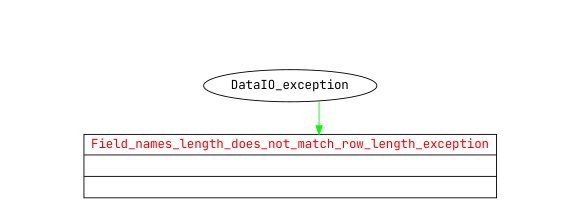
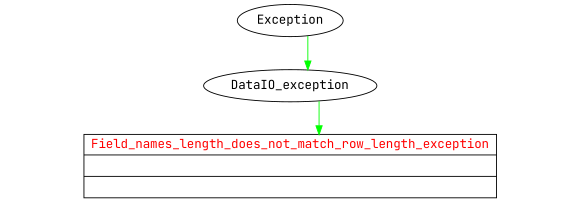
node "Exception": added
